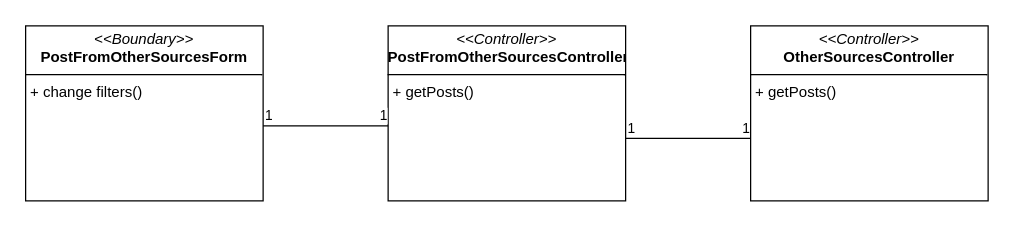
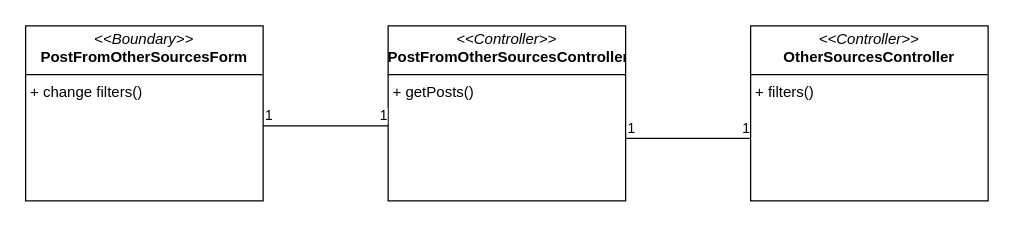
node "<<Controller>> OtherSourcesController + getPosts()": label "<<Controller>> OtherSourcesController + getPosts()" -> "<<Controller>> OtherSourcesController + filters()"
